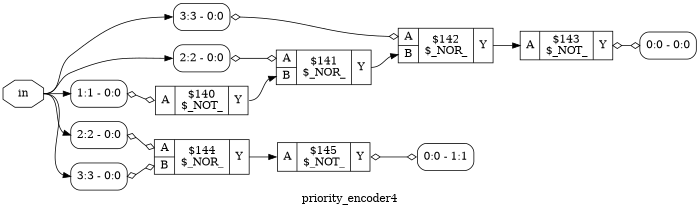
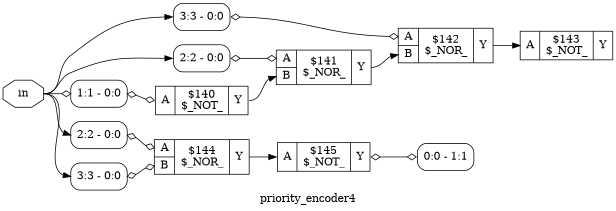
node "0:0 - 0:0": removed
edge "in" -> "1:1 - 0:0": arrowhead normal -> odiamond
